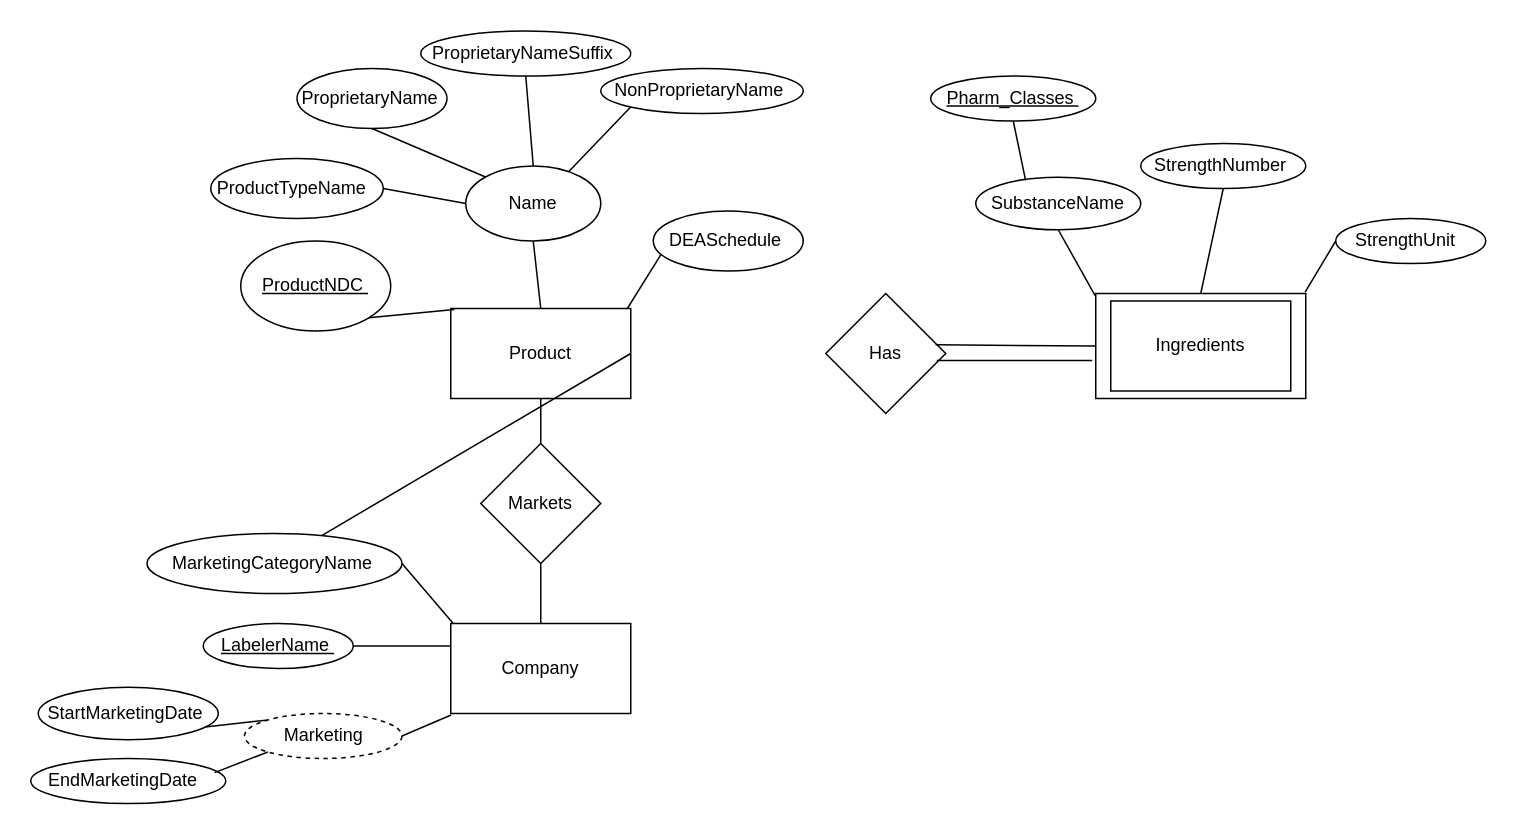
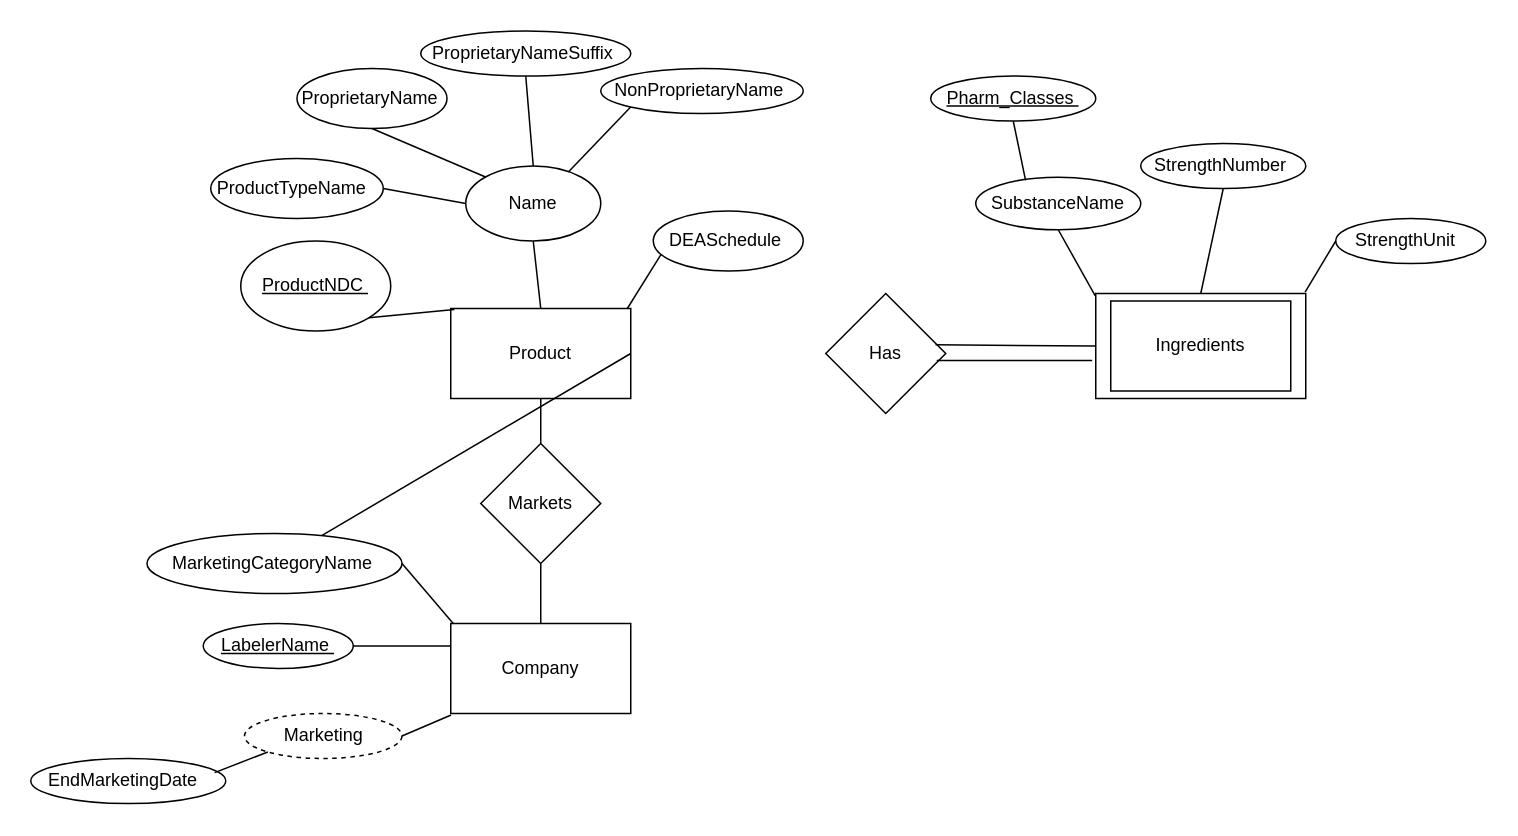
node "StartMarketingDate": removed
edge "StartMarketingDate" -- "Marketing": removed
